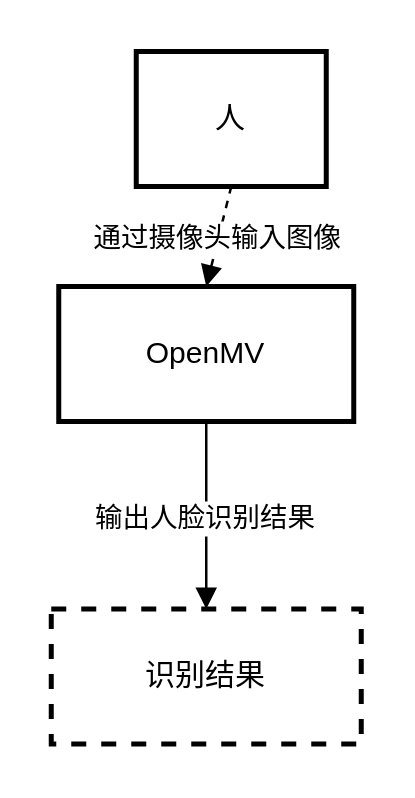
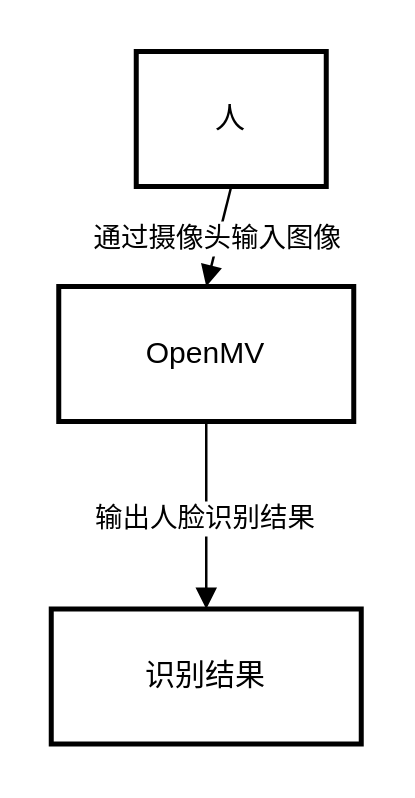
edge "人" -> "OpenMV": style dashed -> solid
node "识别结果": style dashed -> solid
